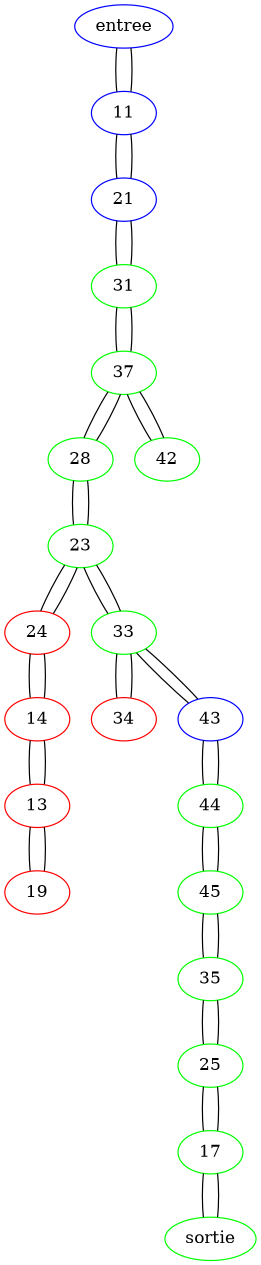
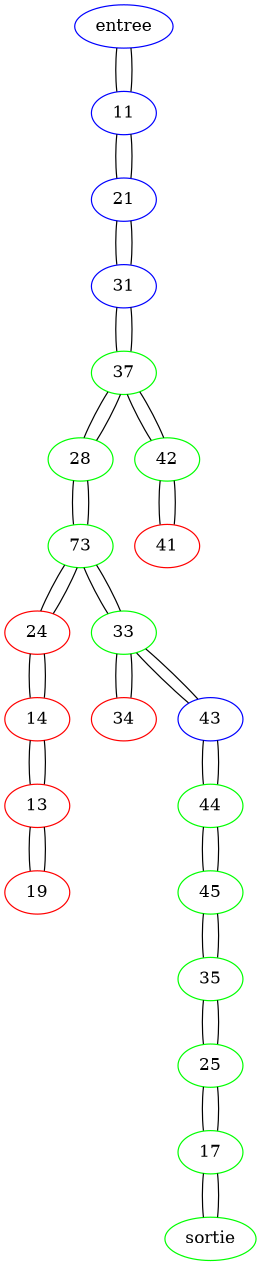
node "31": color green -> blue
node "23": label "23" -> "73"
node "41": added
